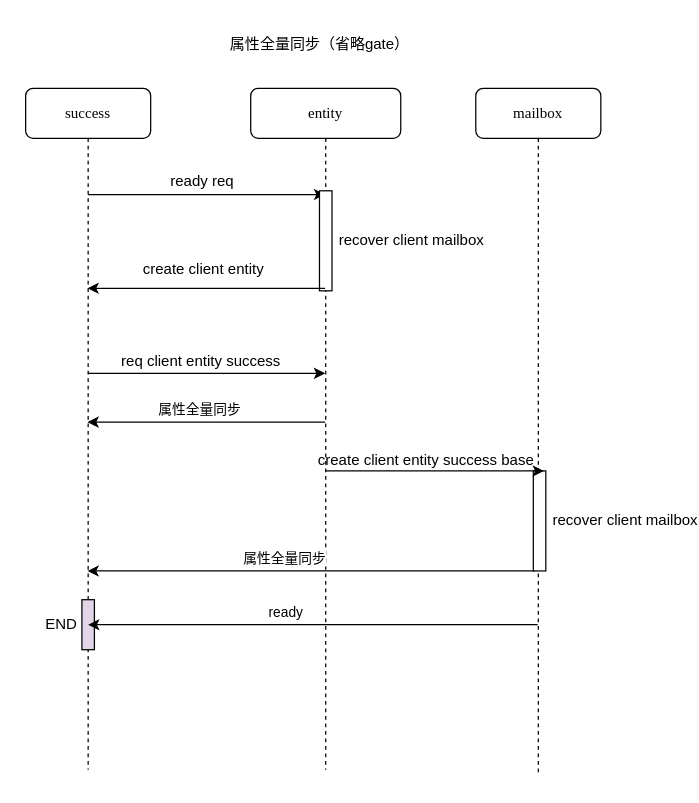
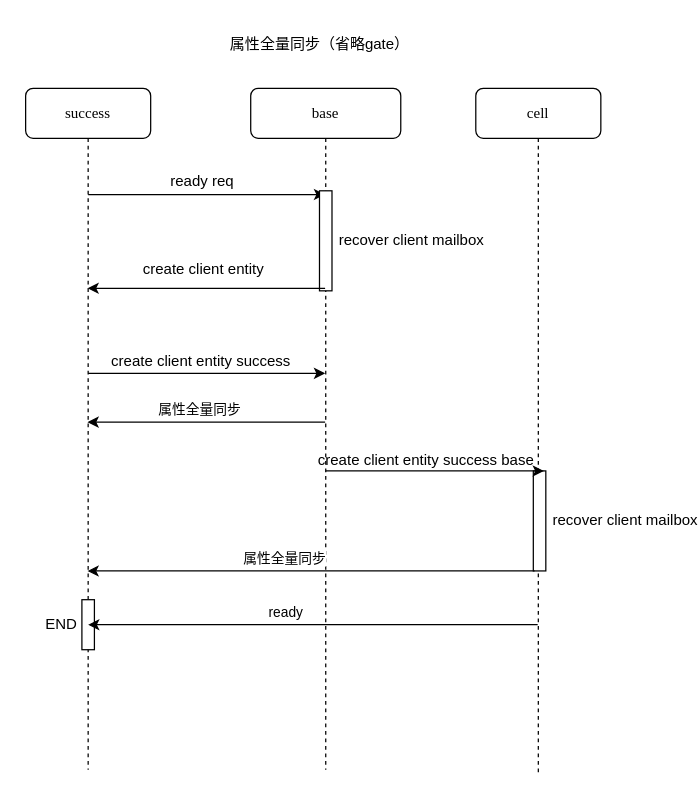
node "entity": label "entity" -> "base"
node "mailbox": label "mailbox" -> "cell"
node "req client entity success": label "req client entity success" -> "create client entity success"
node "END": fillcolor #e1d5e7 -> #ffffff
